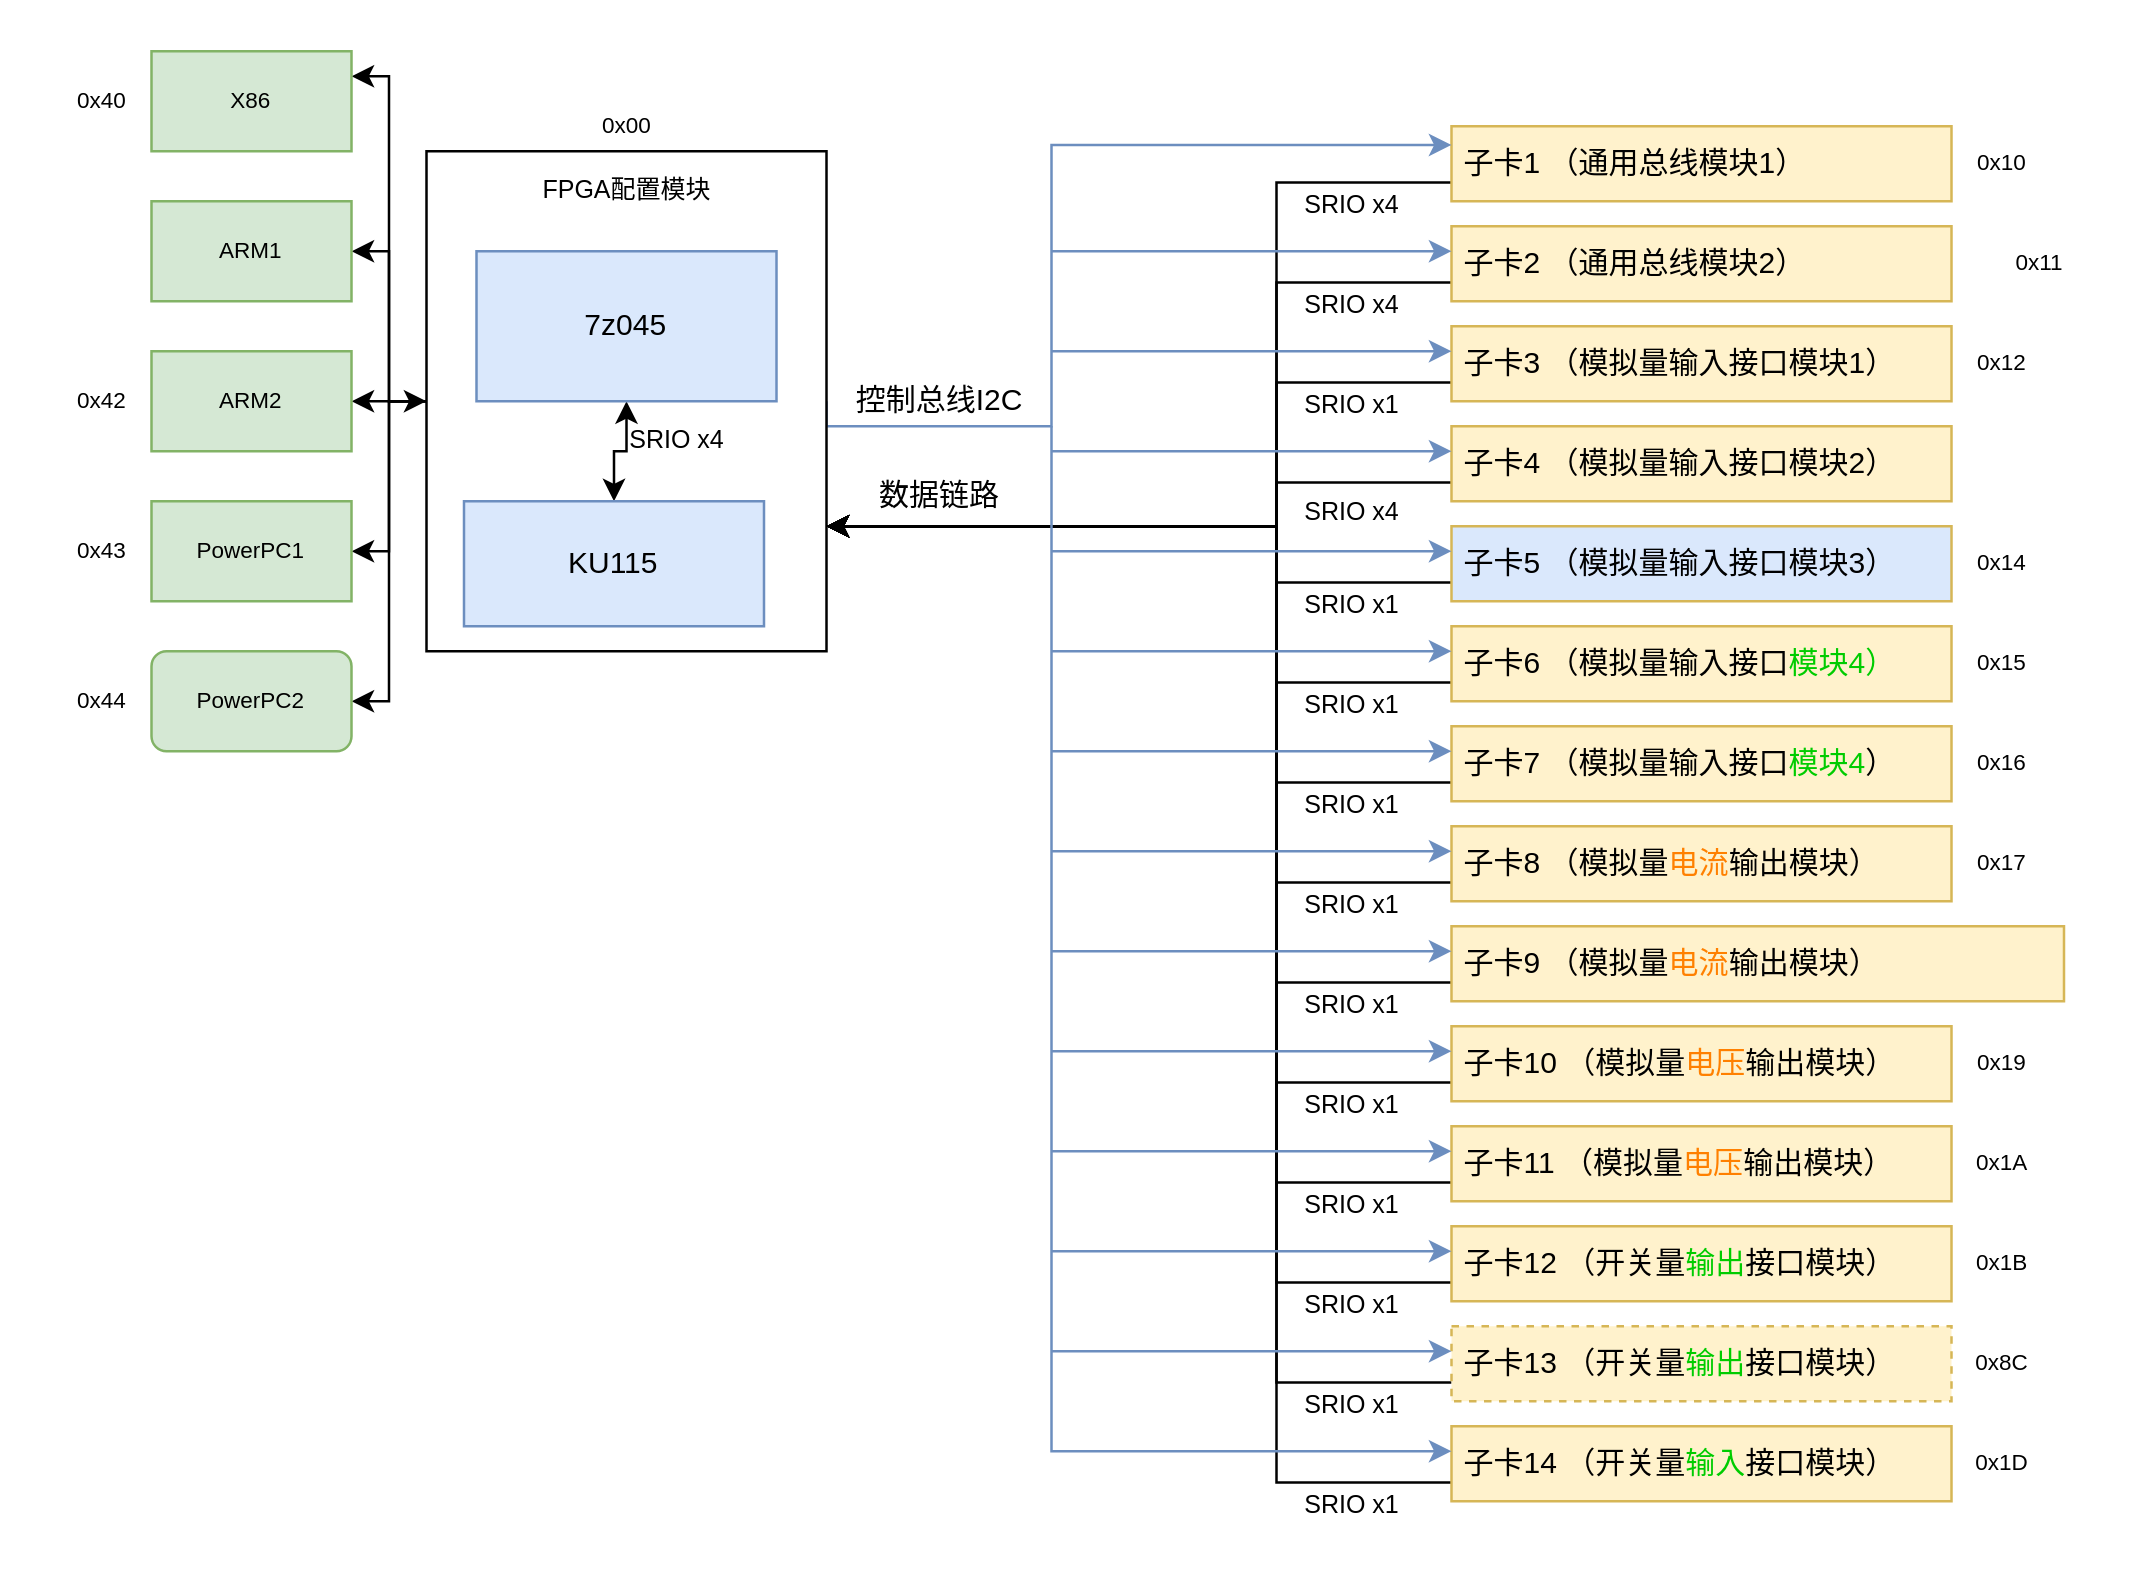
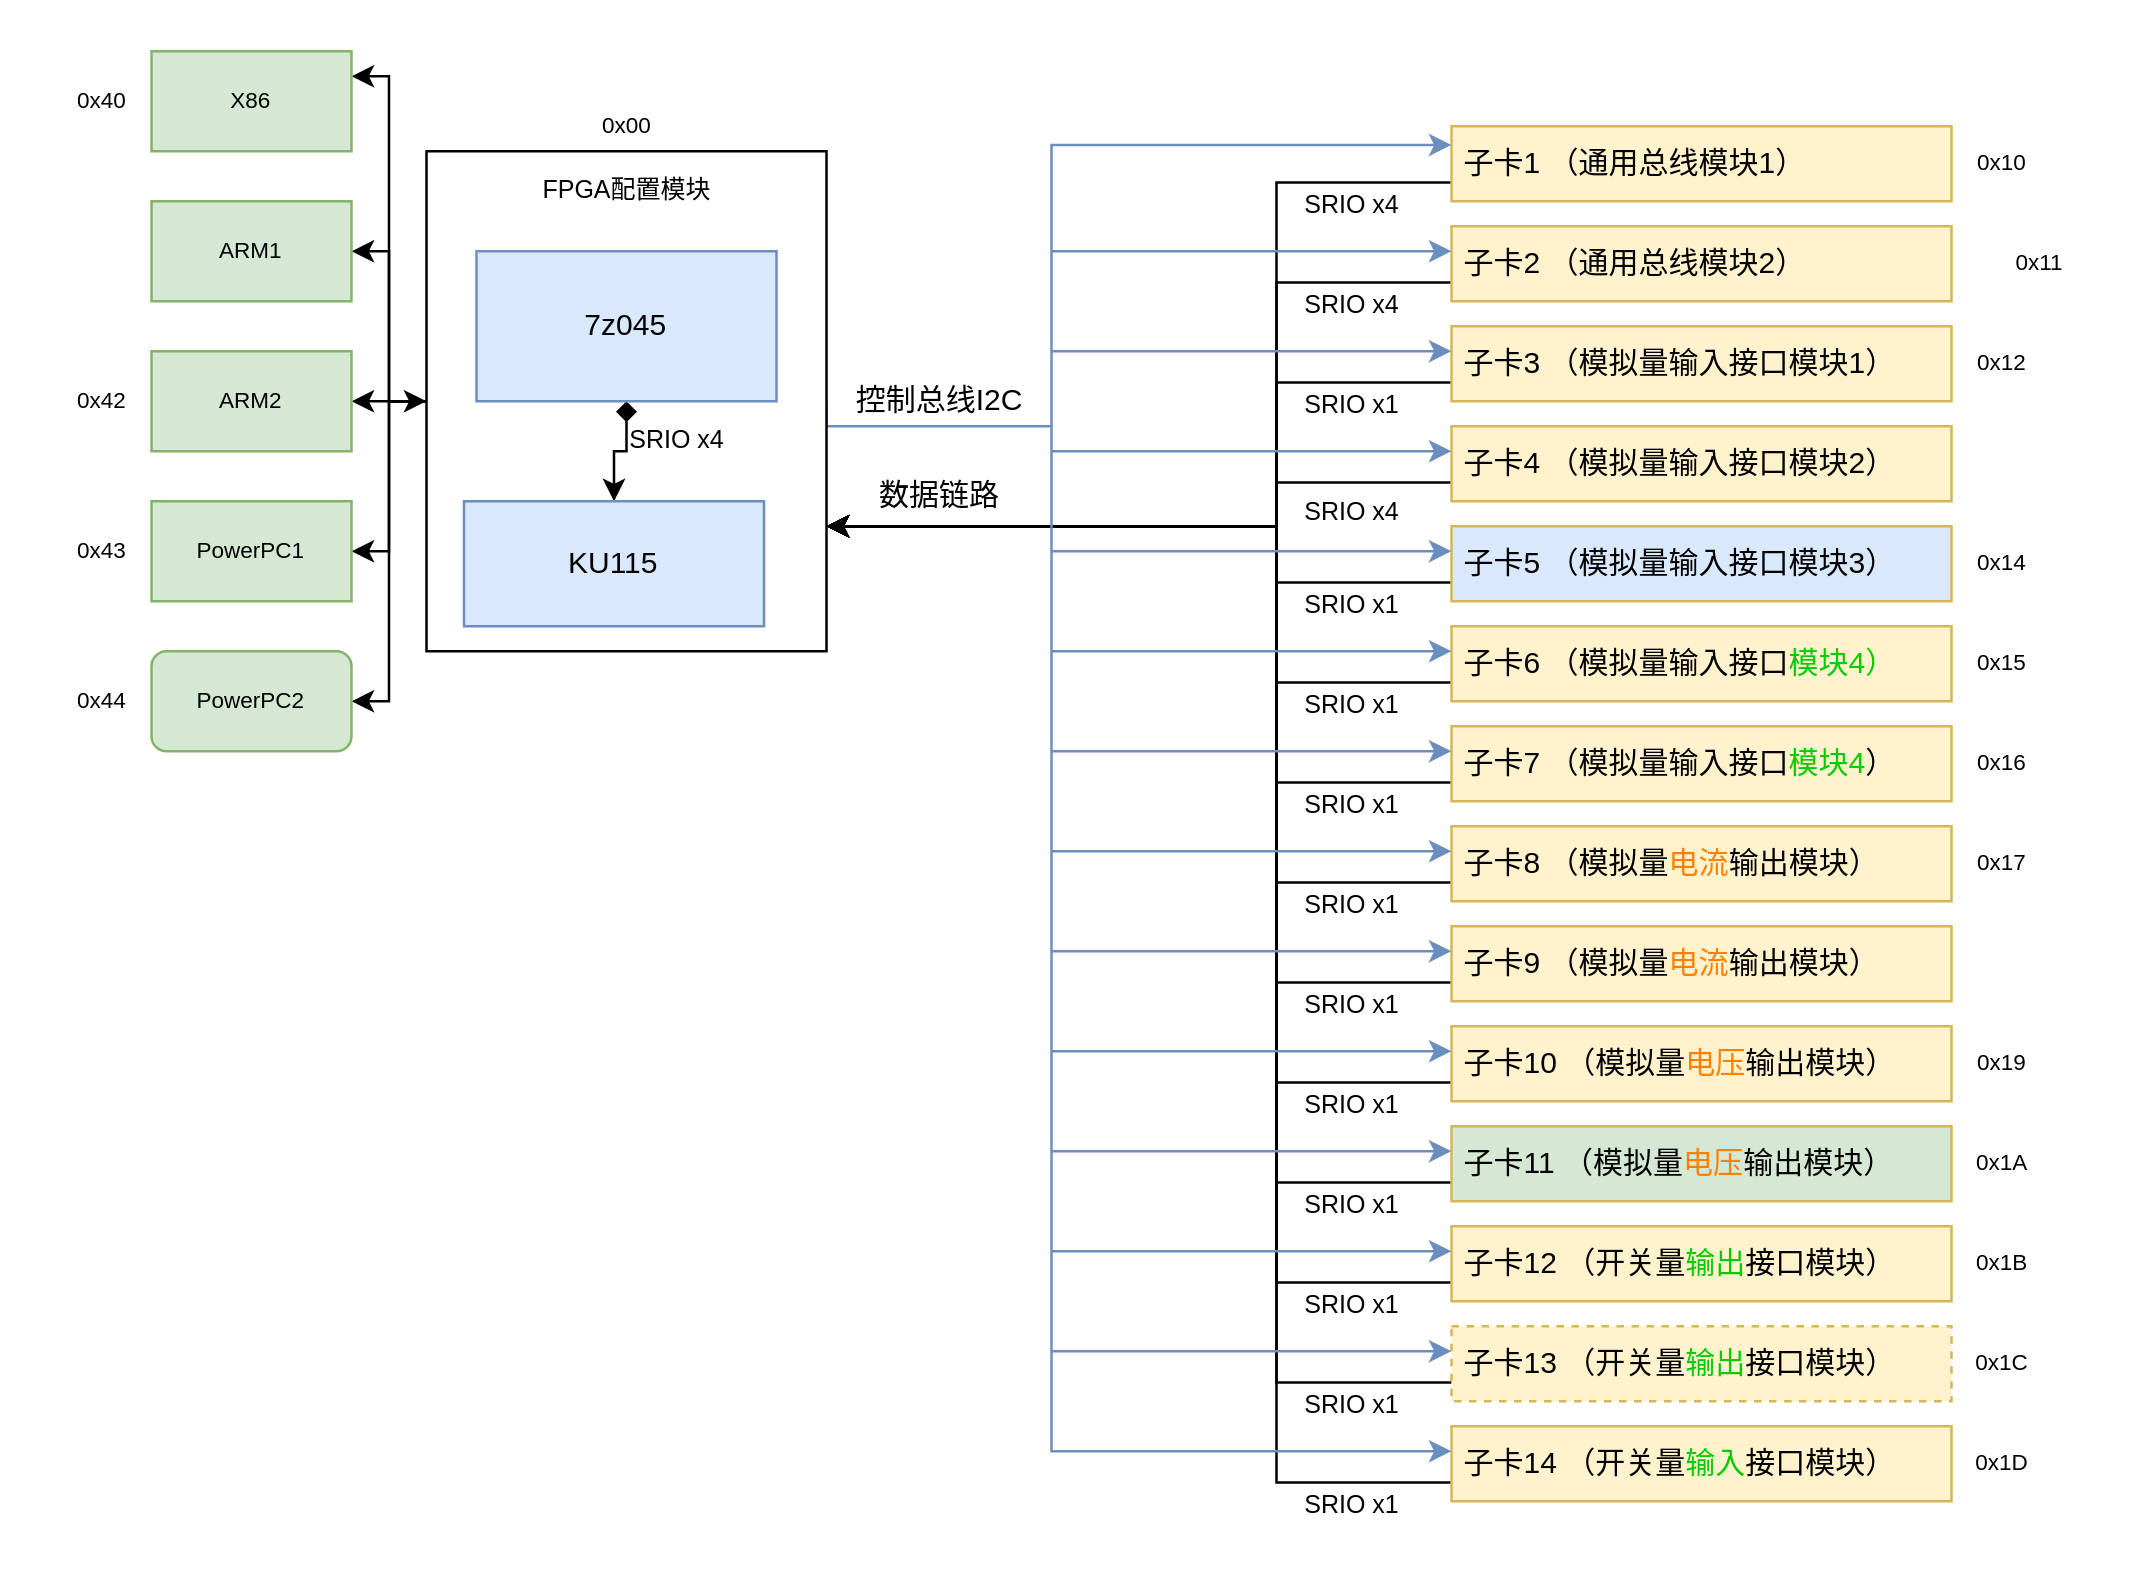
edge "7z045" -- "KU115": arrowhead classic -> diamond
node "子卡9 （模拟量电流输出模块）": size 613x75 -> 500x75
node "子卡11 （模拟量电压输出模块）": fillcolor #fff2cc -> #d5e8d4
node "0x8C": label "0x8C" -> "0x1C"
